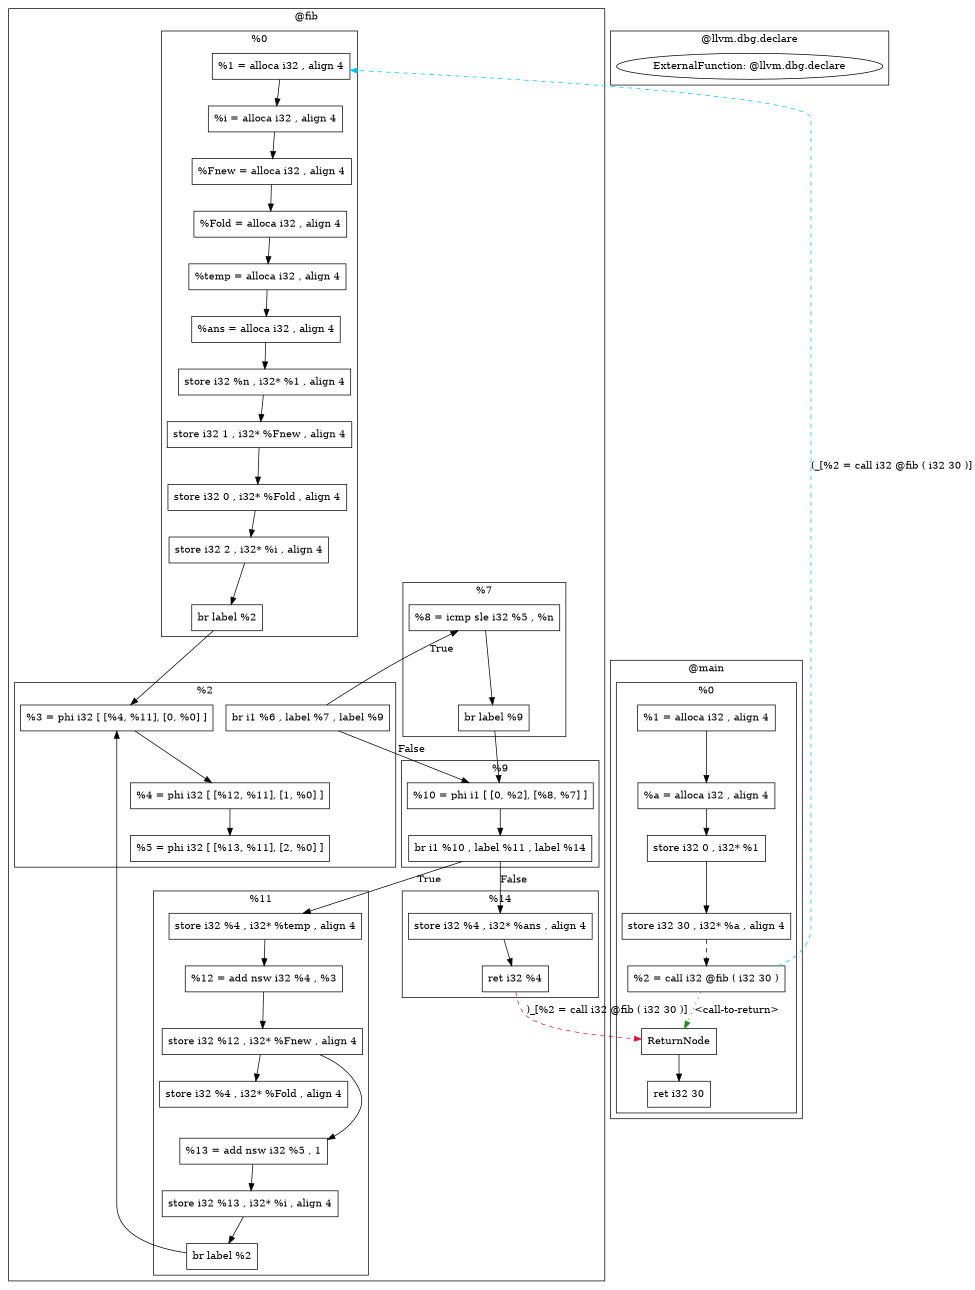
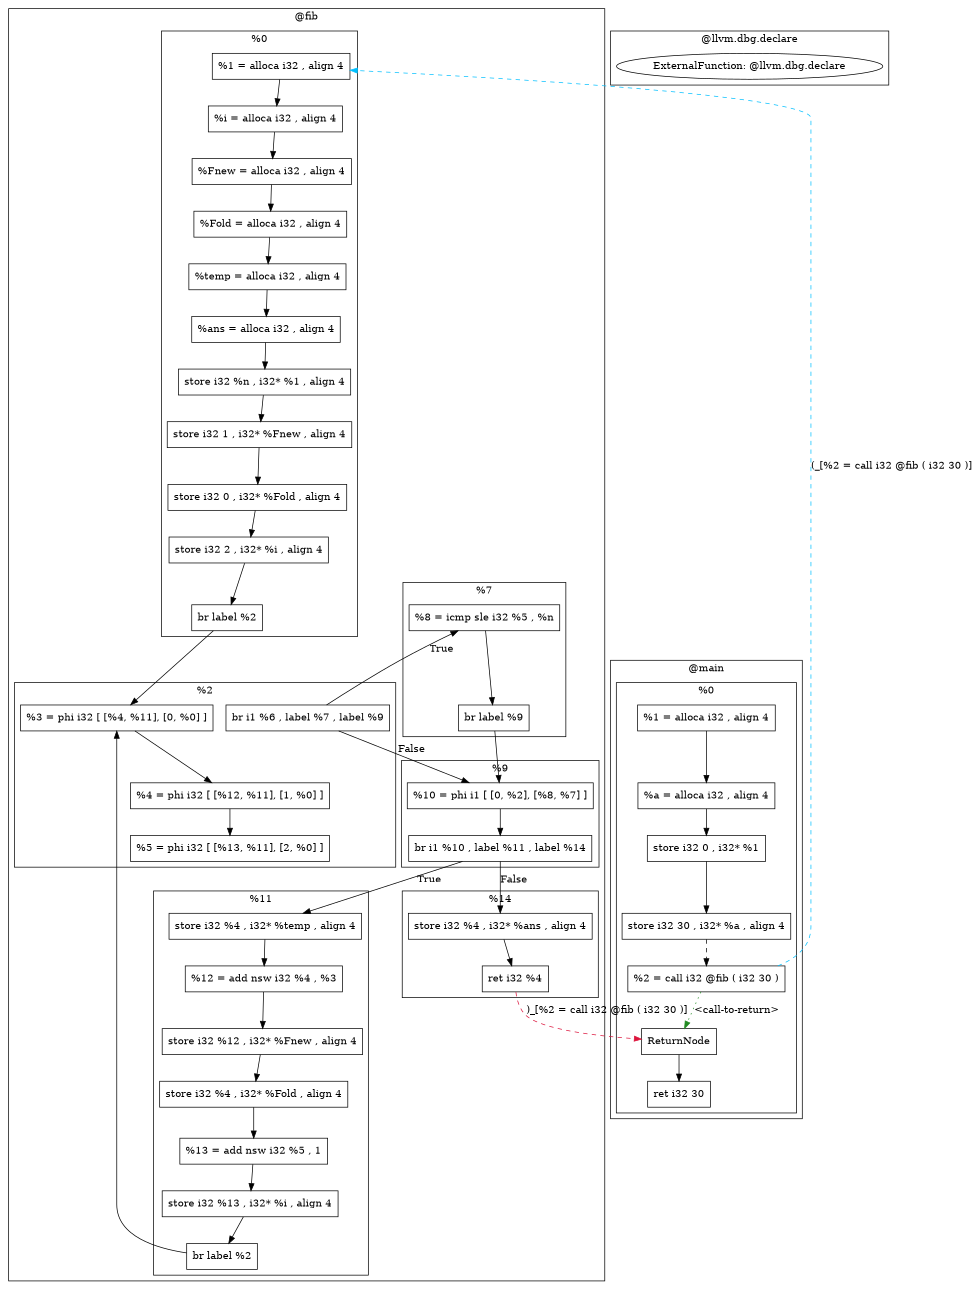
edge "store i32 %12 , i32* %Fnew , align 4" -> "%13 = add nsw i32 %5 , 1": now "store i32 %4 , i32* %Fold , align 4" -> "%13 = add nsw i32 %5 , 1"
